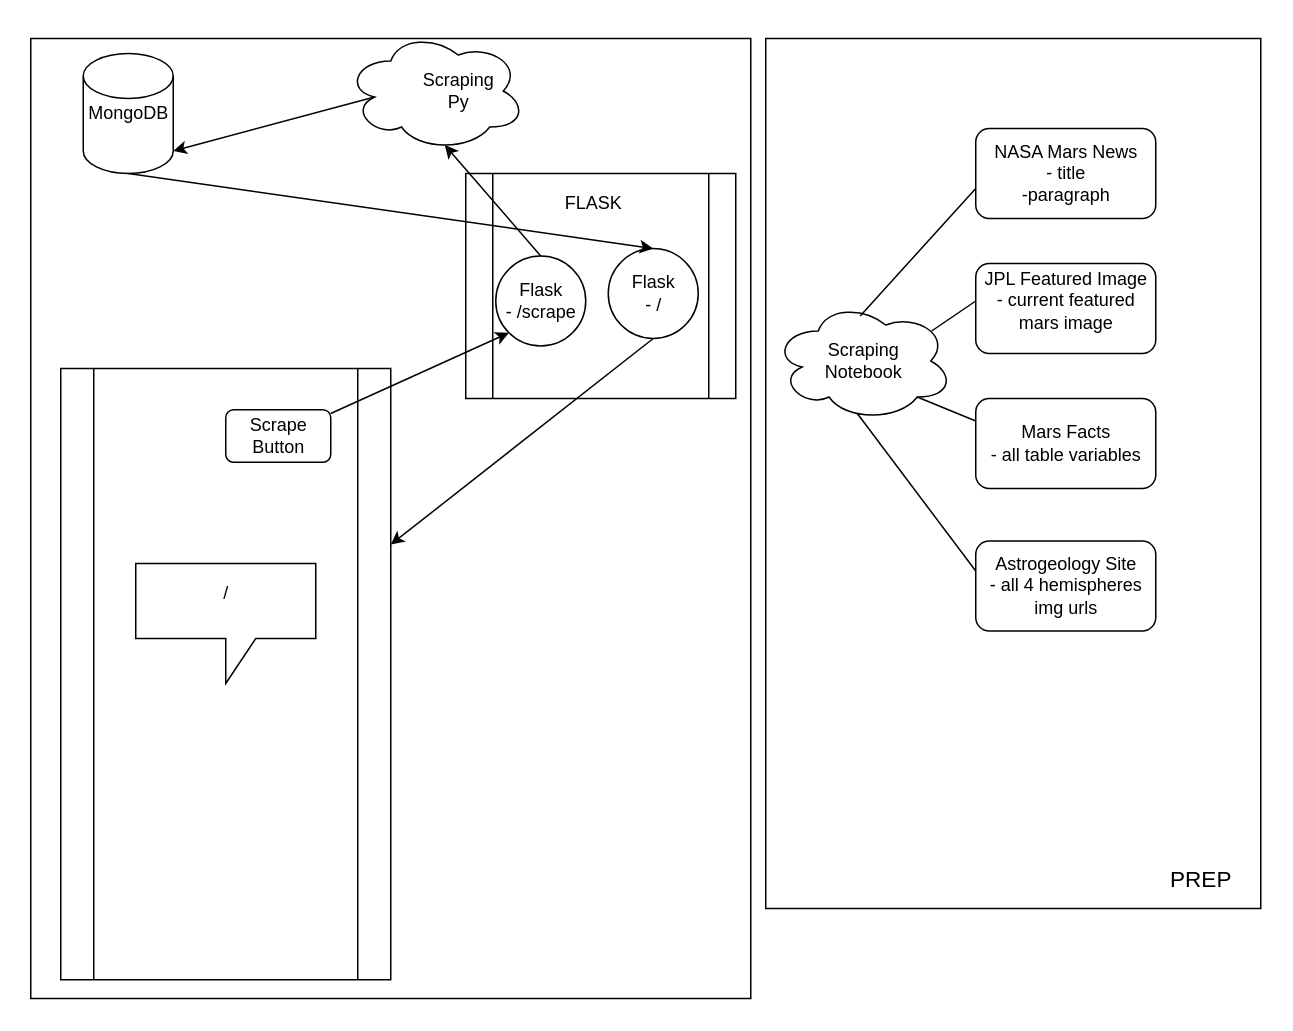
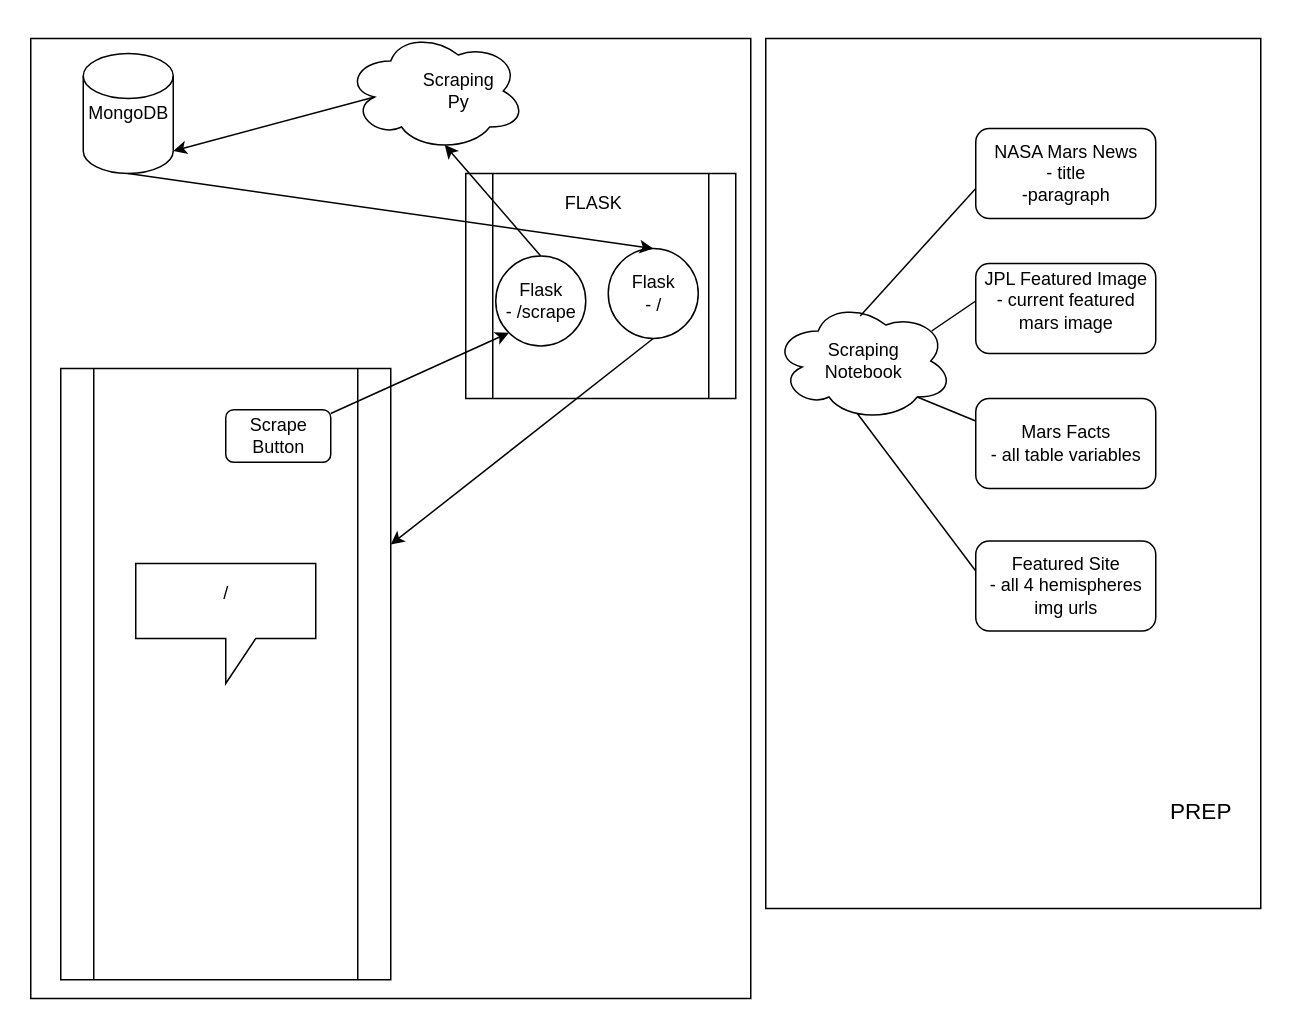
node "Astrogeology Site - all 4 hemispheres img urls": label "Astrogeology Site - all 4 hemispheres img urls" -> "Featured Site - all 4 hemispheres img urls"
node "PREP": moved (1201, 878) -> (1201, 811)
